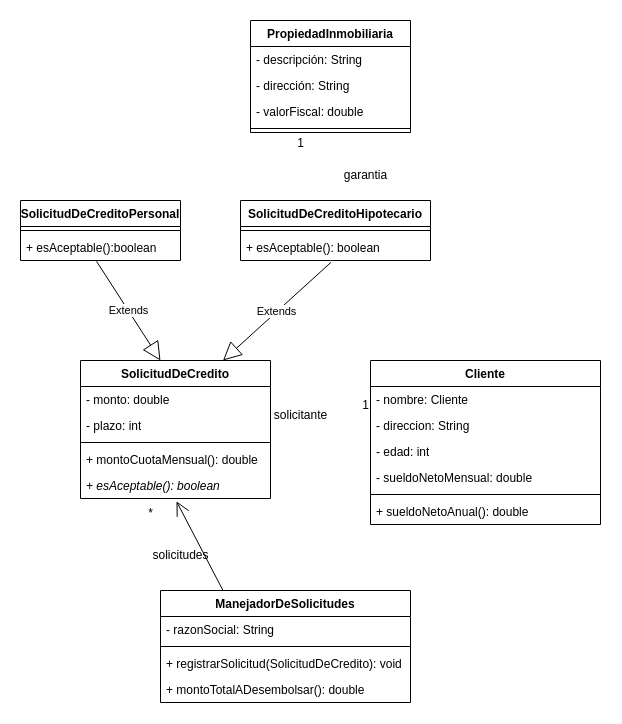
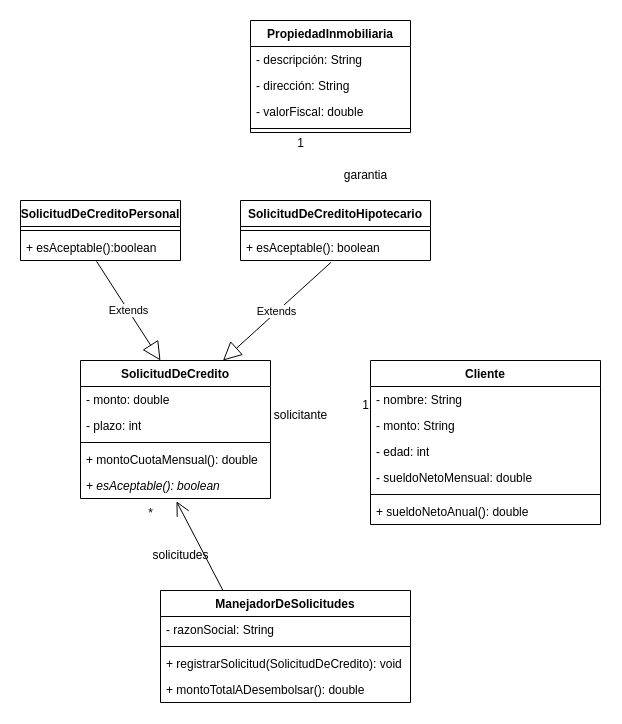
node "- nombre: Cliente": label "- nombre: Cliente" -> "- nombre: String"
node "- direccion: String": label "- direccion: String" -> "- monto: String"
